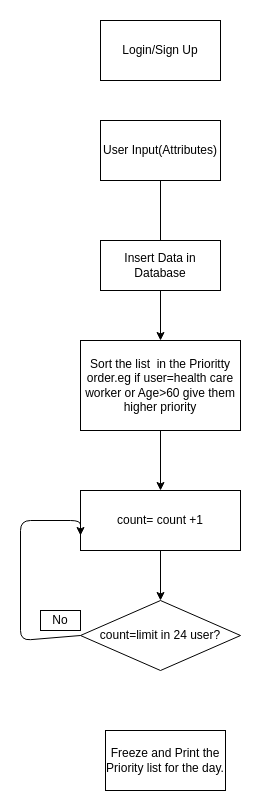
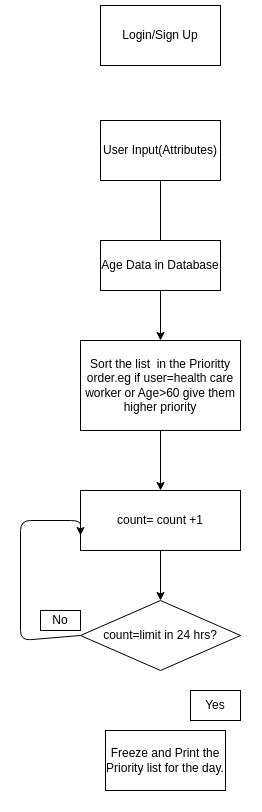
node "Login/Sign Up": moved (161, 51) -> (161, 36)
node "Insert Data in Database": label "Insert Data in Database" -> "Age Data in Database"
node "count=limit in 24 user?": label "count=limit in 24 user?" -> "count=limit in 24 hrs?"
node "Yes": added
